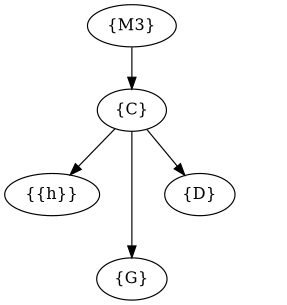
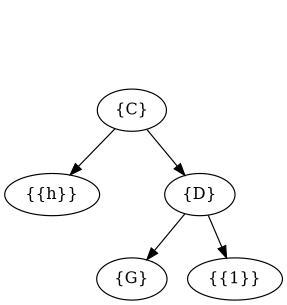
node "{M3}": removed
edge "{C}" -> "{G}": now "{D}" -> "{G}"
node "{{1}}": added
